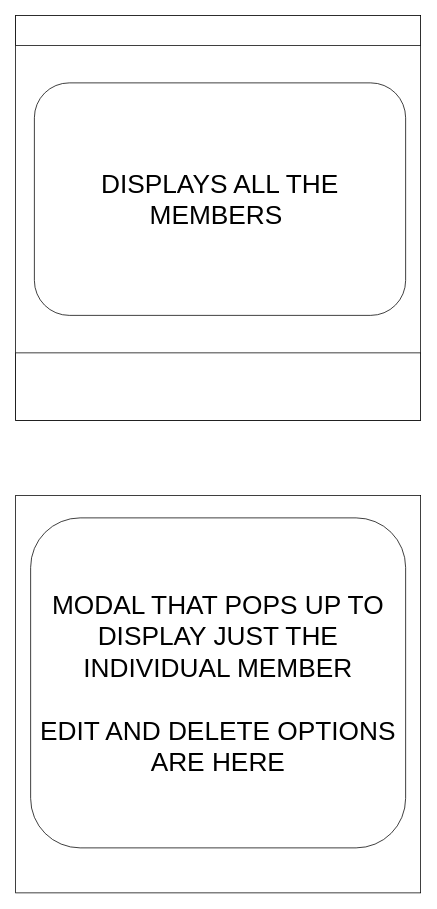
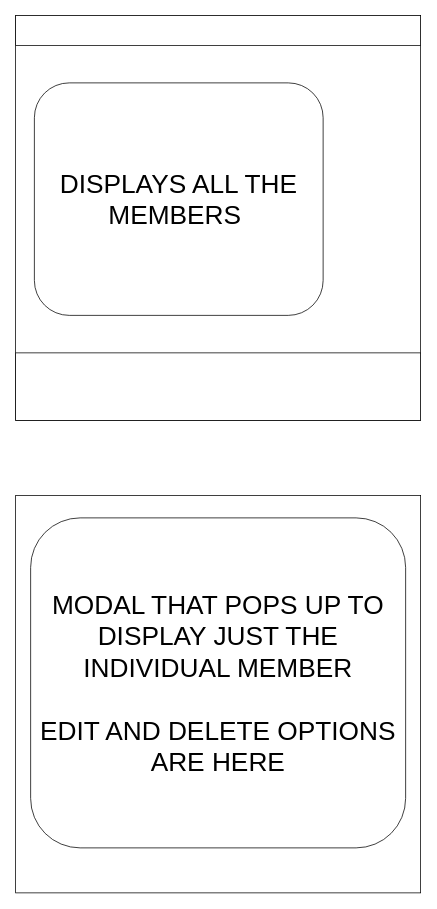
node "DISPLAYS ALL THE MEMBERS": size 371x233 -> 289x233
